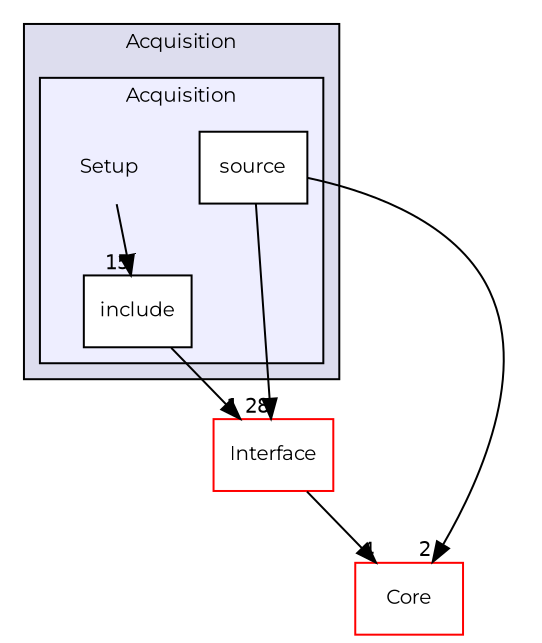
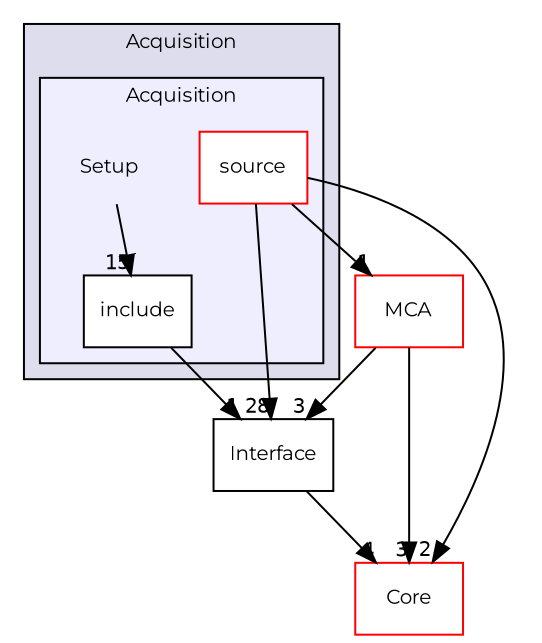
node "source": color black -> red
node "MCA": added
node "Interface": color red -> black
